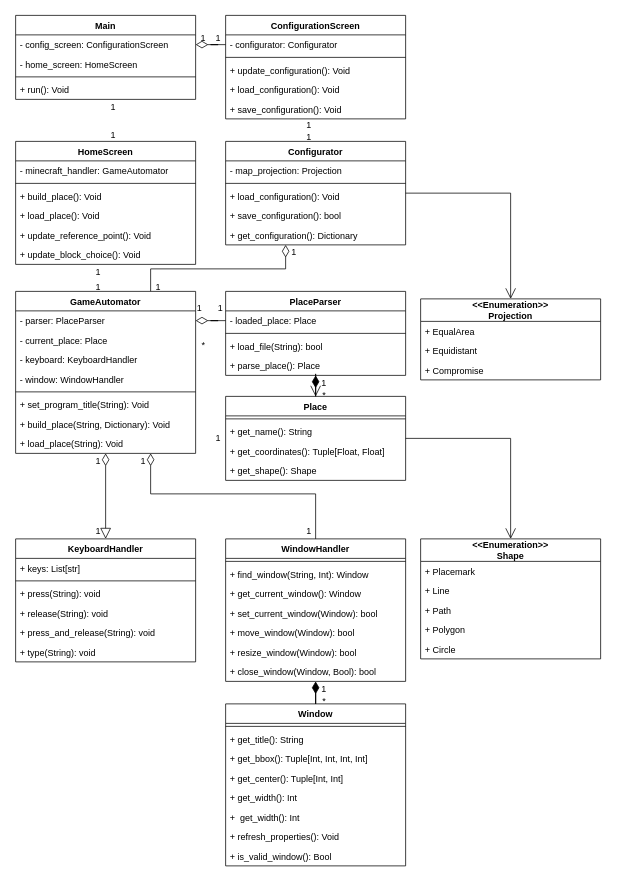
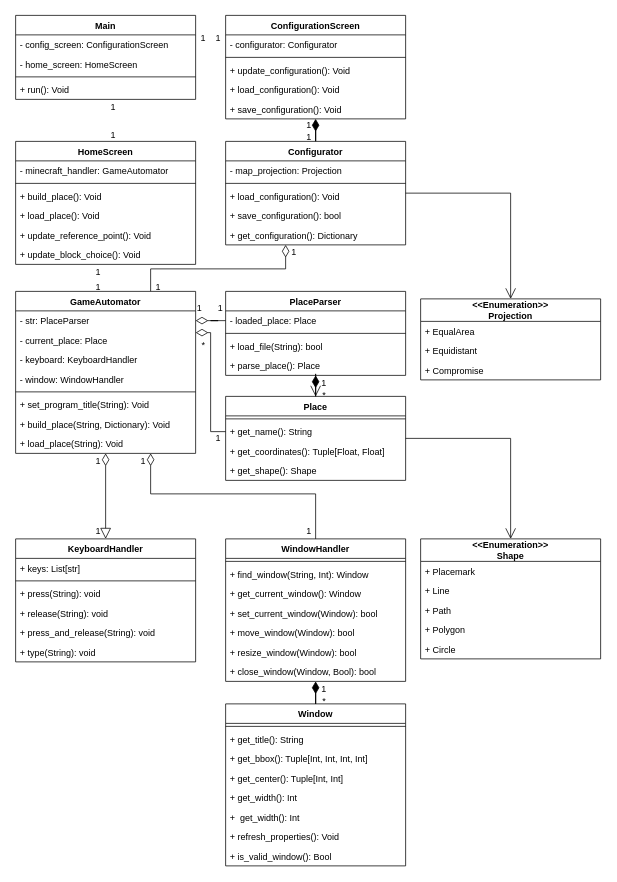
edge "- configurator: Configurator" -> "- config_screen: ConfigurationScreen": removed
edge "Configurator" -> "ConfigurationScreen": added
node "- parser: PlaceParser": label "- parser: PlaceParser" -> "- str: PlaceParser"
edge "+ get_name(): String" -> "- current_place: Place": added
